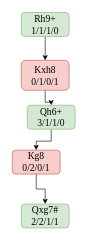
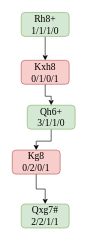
node "Rh9+ 1/1/1/0": label "Rh9+ 1/1/1/0" -> "Rh8+ 1/1/1/0"
node "Kxh8 0/1/0/1": size 48x30 -> 48x24
